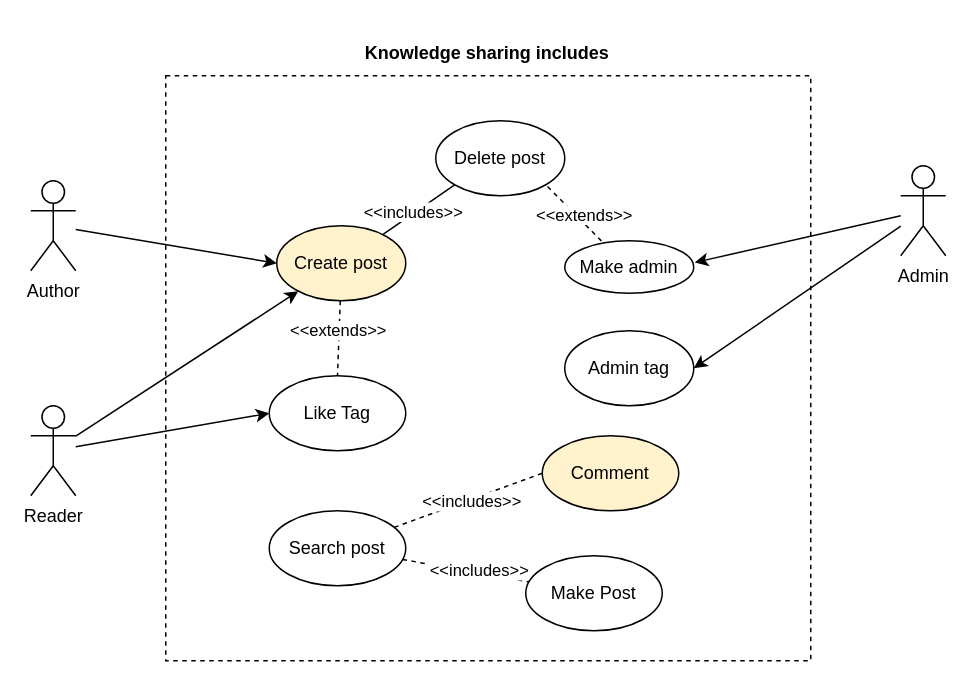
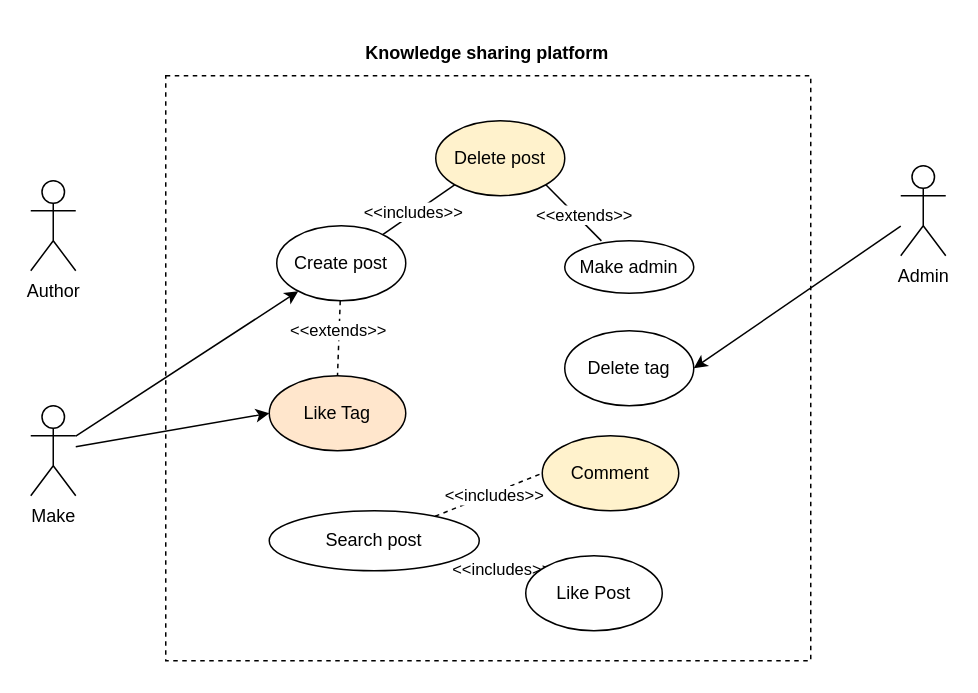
node "Knowledge sharing includes": label "Knowledge sharing includes" -> "Knowledge sharing platform"
node "Delete post": fillcolor #ffffff -> #fff2cc
edge "Delete post" -- "Make admin": style dashed -> solid
edge "Admin" -> "Make admin": removed
edge "Author" -> "Create post": removed
node "Create post": fillcolor #fff2cc -> #ffffff
node "Admin tag": label "Admin tag" -> "Delete tag"
node "Like Tag": fillcolor #ffffff -> #ffe6cc
node "Reader": label "Reader" -> "Make"
node "Search post": size 137x75 -> 210x60
node "Make Post": label "Make Post" -> "Like Post"
